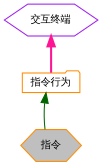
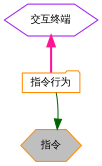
edge "指令" -> "指令行为": reversed
